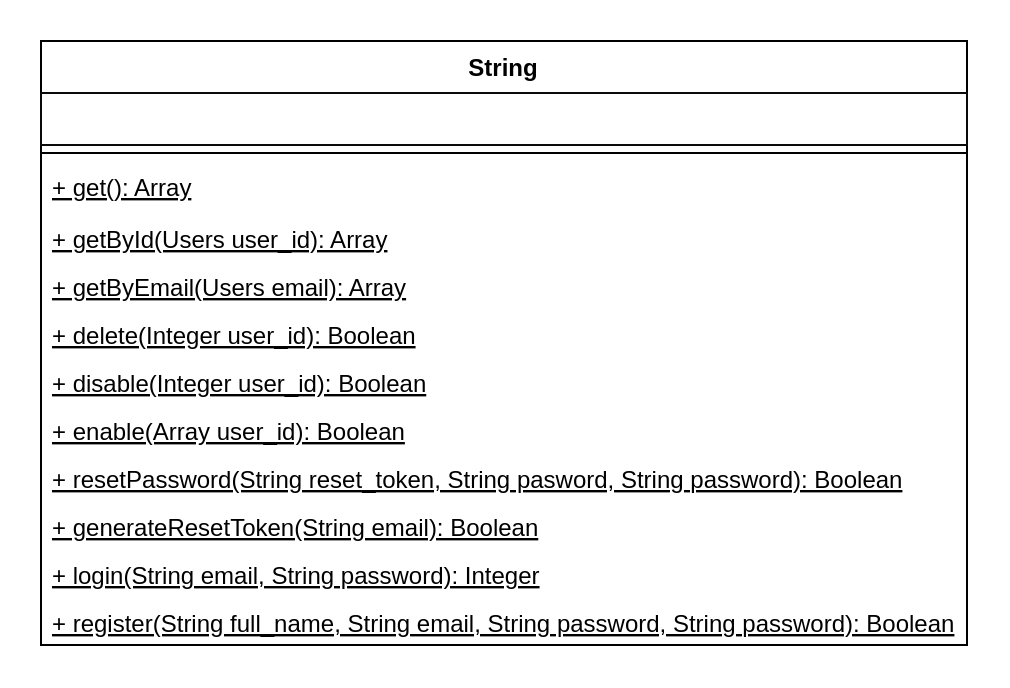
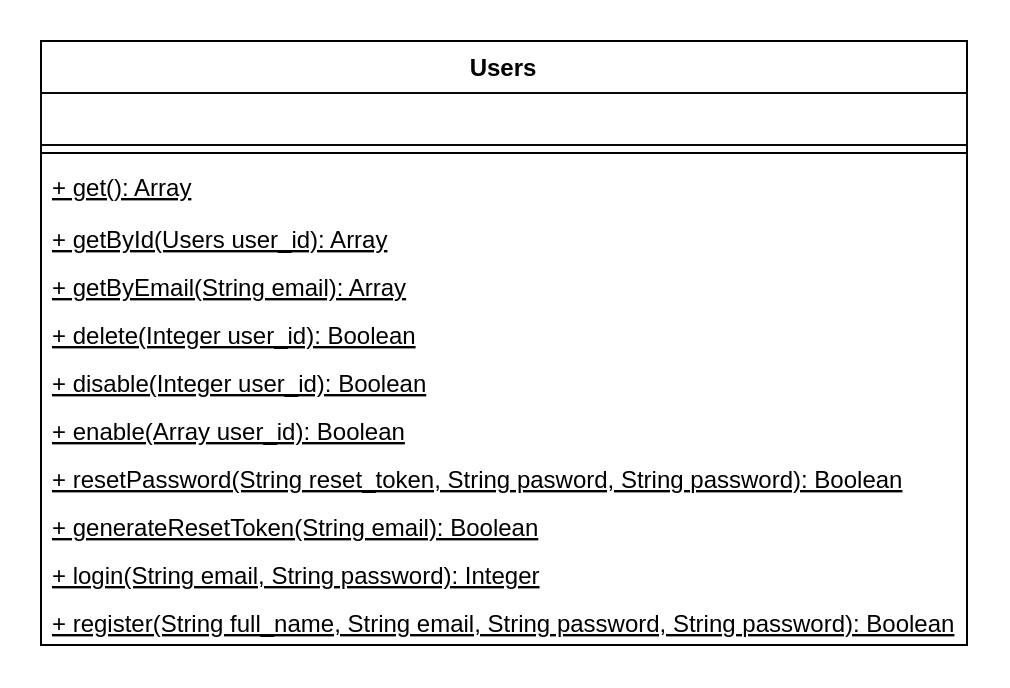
node "String": label "String" -> "Users"
node "+ getByEmail(Users email): Array": label "+ getByEmail(Users email): Array" -> "+ getByEmail(String email): Array"
